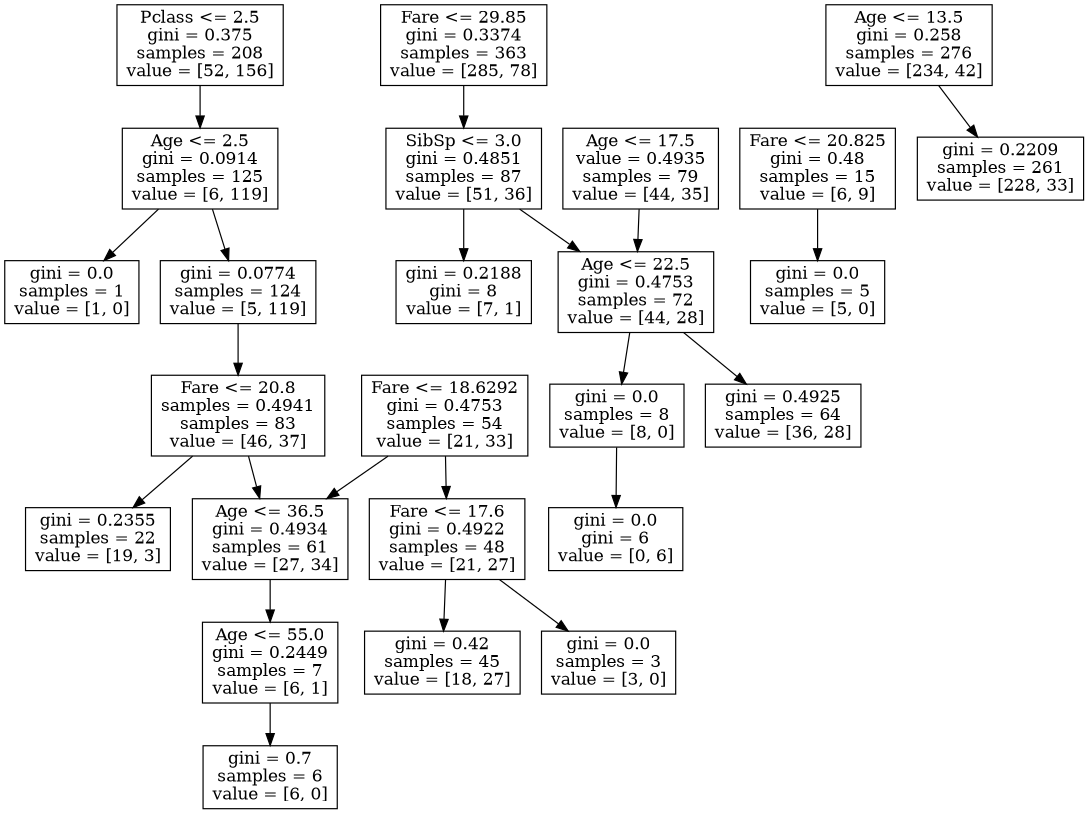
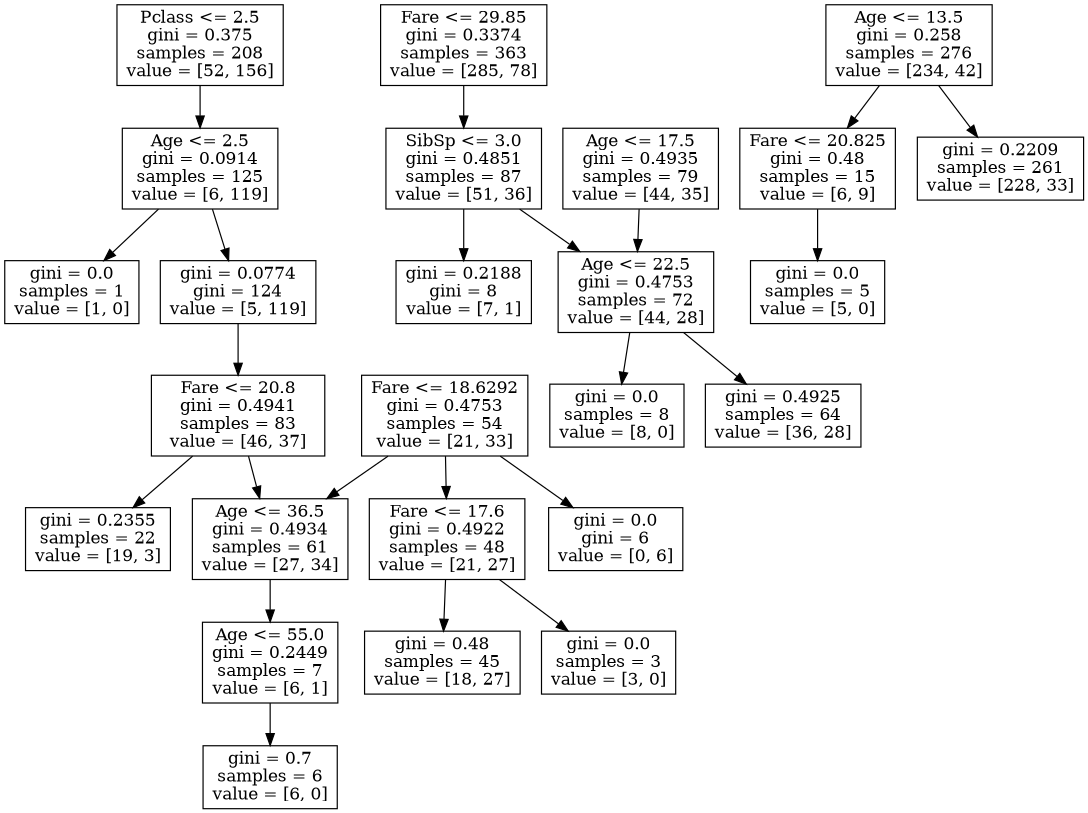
edge "Age <= 13.5 gini = 0.258 samples = 276 value = [234, 42]" -> "Fare <= 20.825 gini = 0.48 samples = 15 value = [6, 9]": added
node "Age <= 17.5 value = 0.4935 samples = 79 value = [44, 35]": label "Age <= 17.5 value = 0.4935 samples = 79 value = [44, 35]" -> "Age <= 17.5 gini = 0.4935 samples = 79 value = [44, 35]"
node "gini = 0.0774 samples = 124 value = [5, 119]": label "gini = 0.0774 samples = 124 value = [5, 119]" -> "gini = 0.0774 gini = 124 value = [5, 119]"
node "Fare <= 20.8 samples = 0.4941 samples = 83 value = [46, 37]": label "Fare <= 20.8 samples = 0.4941 samples = 83 value = [46, 37]" -> "Fare <= 20.8 gini = 0.4941 samples = 83 value = [46, 37]"
edge "gini = 0.0 samples = 8 value = [8, 0]" -> "gini = 0.0 gini = 6 value = [0, 6]": now "Fare <= 18.6292 gini = 0.4753 samples = 54 value = [21, 33]" -> "gini = 0.0 gini = 6 value = [0, 6]"
node "gini = 0.42 samples = 45 value = [18, 27]": label "gini = 0.42 samples = 45 value = [18, 27]" -> "gini = 0.48 samples = 45 value = [18, 27]"
